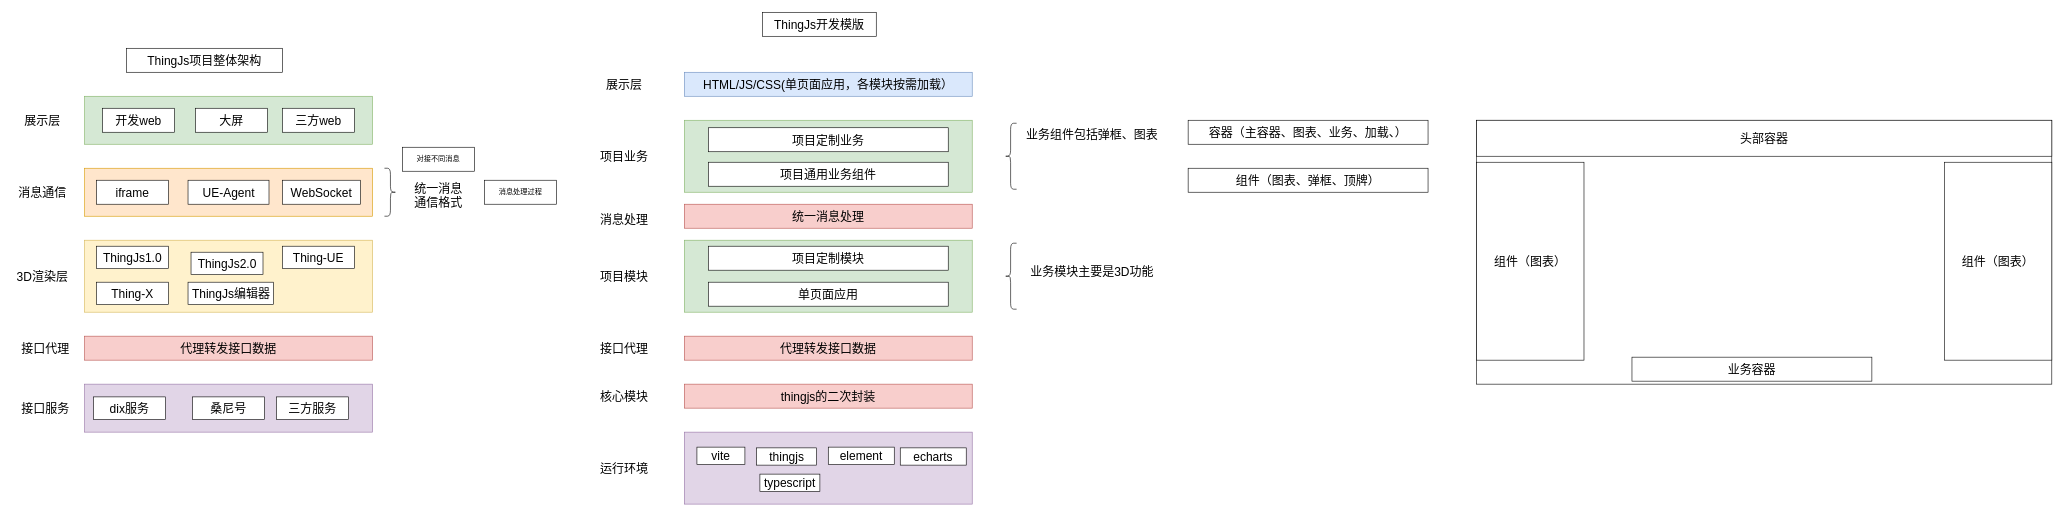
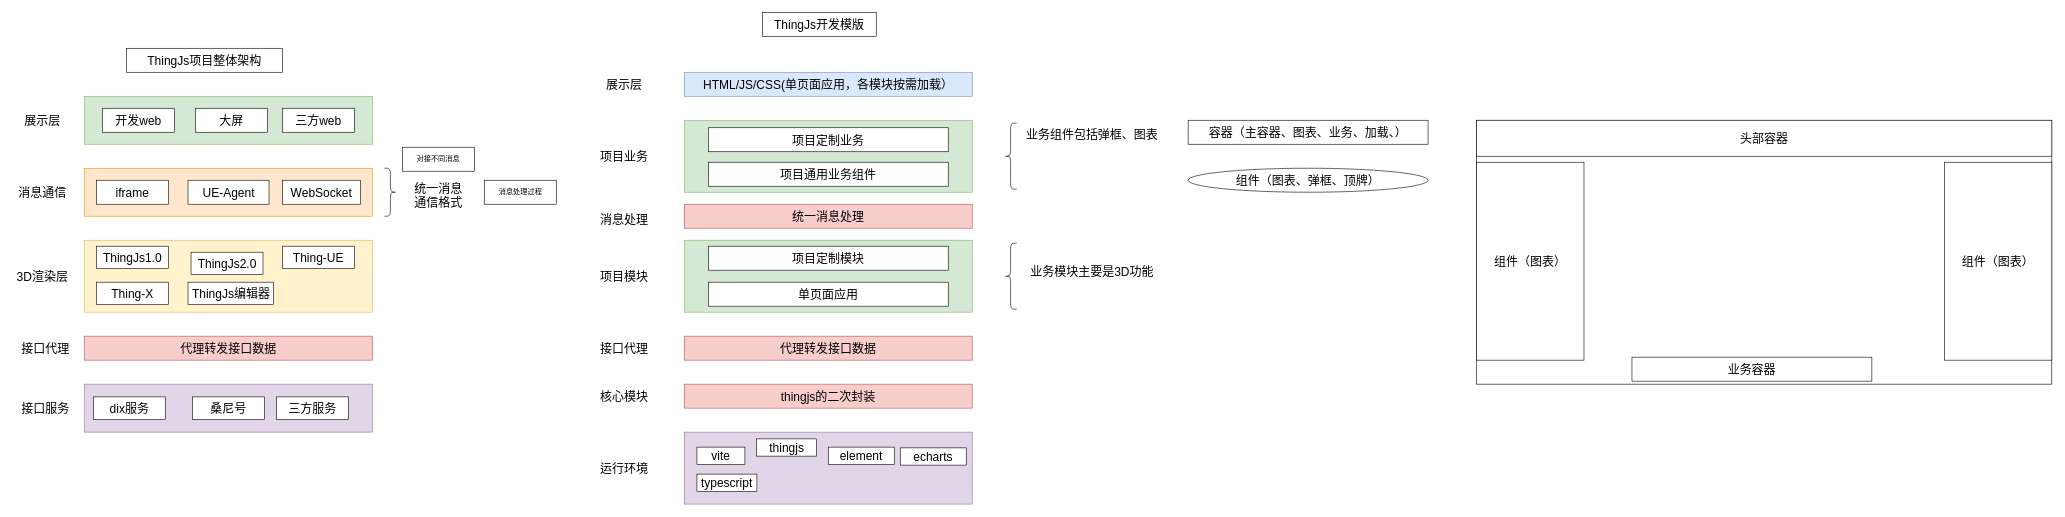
node "组件（图表、弹框、顶牌）": shape rectangle -> ellipse
node "thingjs": moved (787, 457) -> (787, 448)
node "typescript": moved (790, 483) -> (727, 483)
